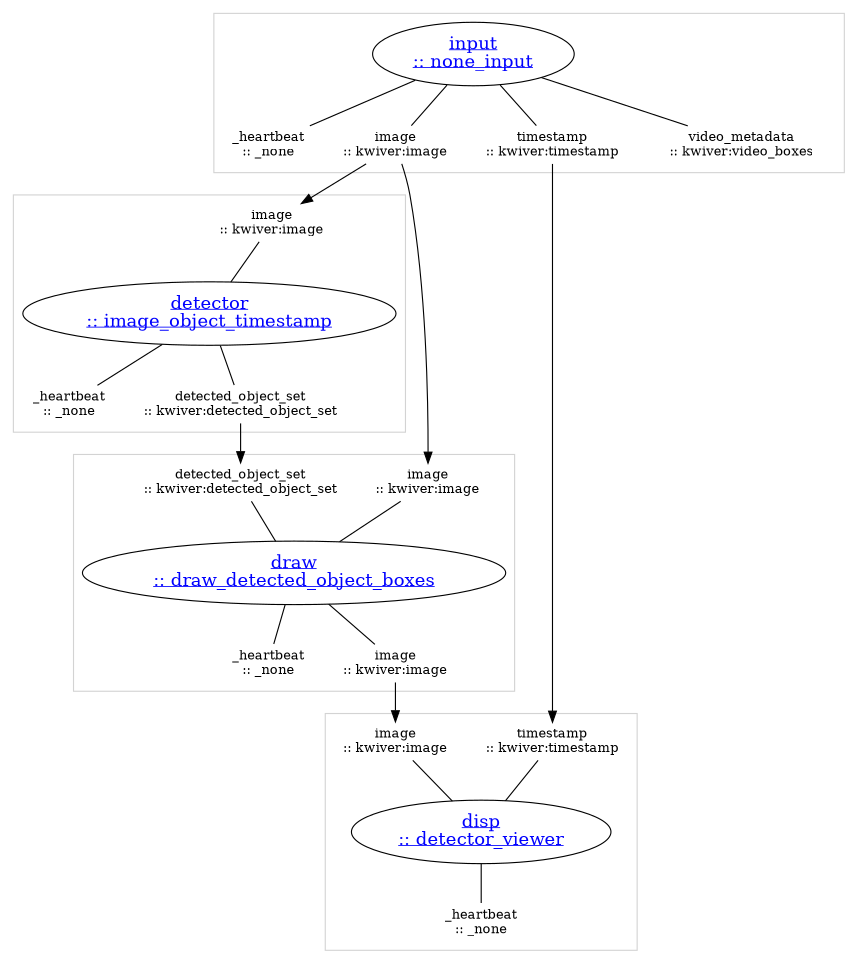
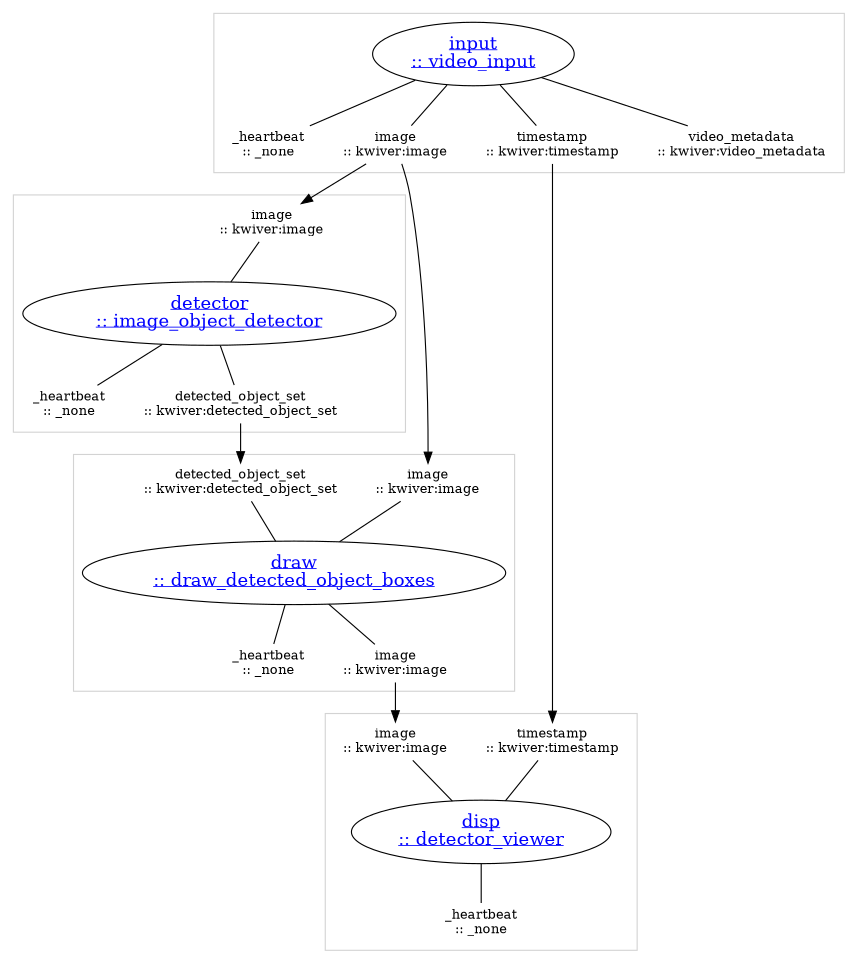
node "input": text ":: none_input" -> ":: video_input"
node "video_metadata :: kwiver:video_boxes": label "video_metadata :: kwiver:video_boxes" -> "video_metadata :: kwiver:video_metadata"
node "detector": text ":: image_object_timestamp" -> ":: image_object_detector"
